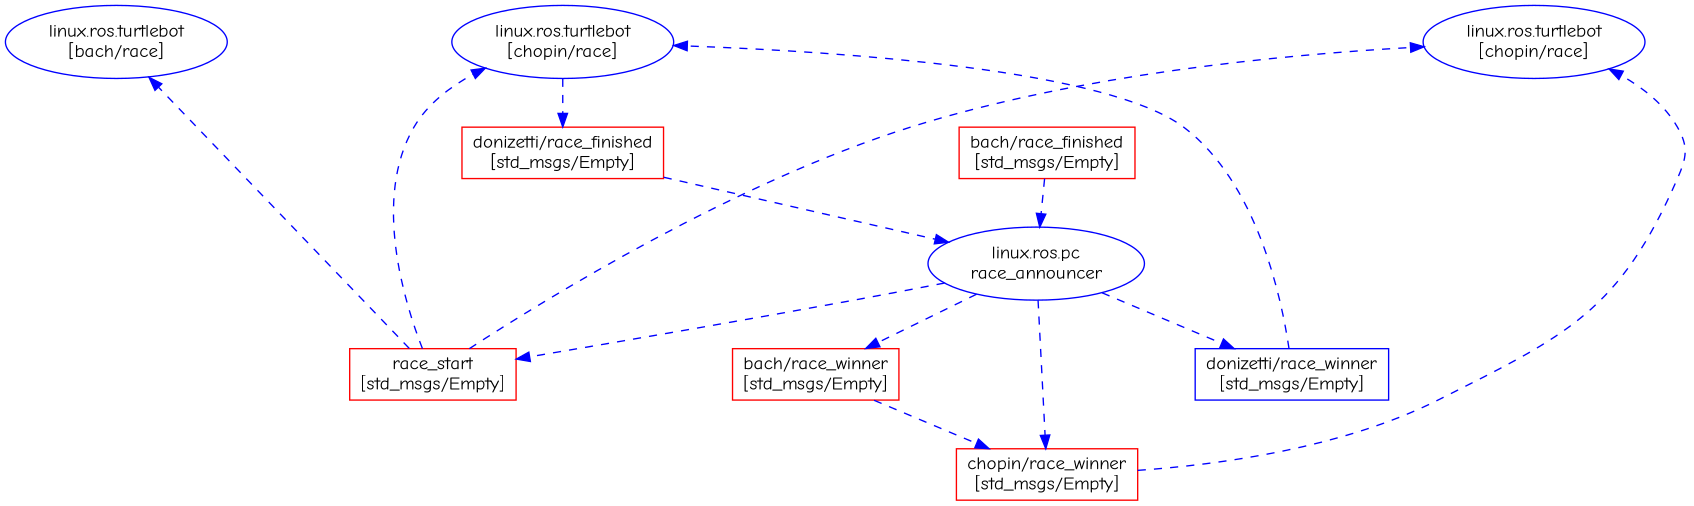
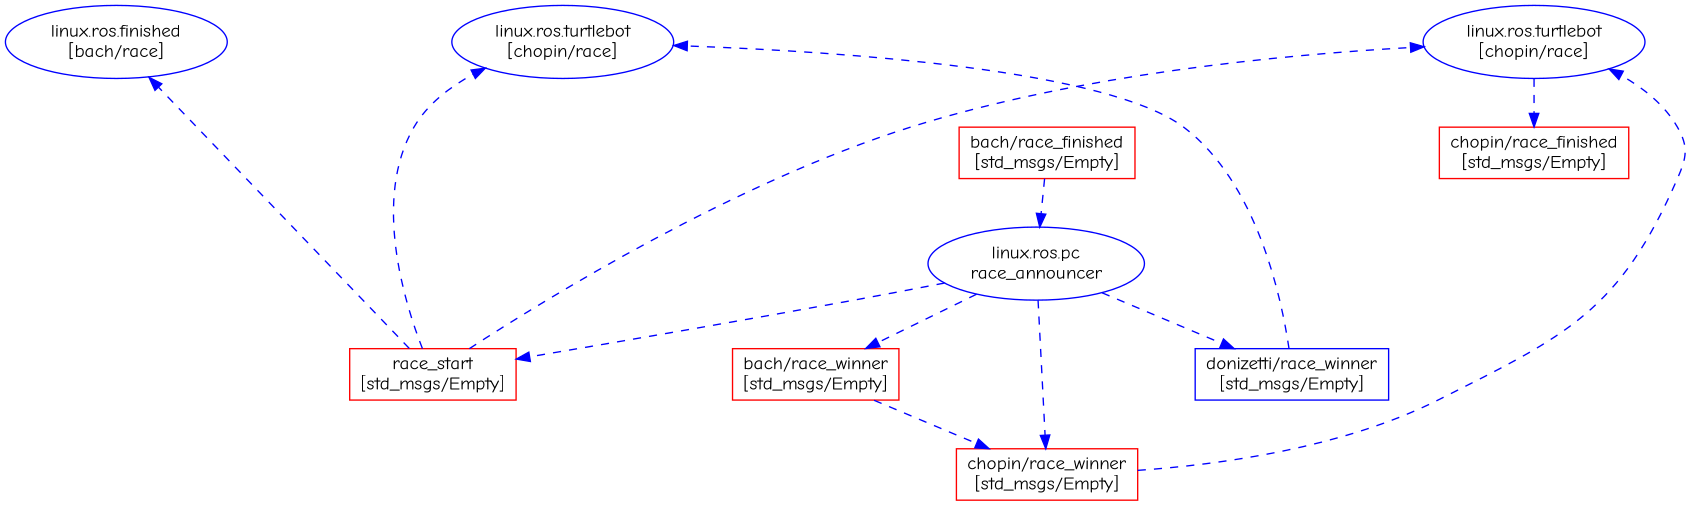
node "linux.ros.turtlebot [bach/race]": label "linux.ros.turtlebot [bach/race]" -> "linux.ros.finished [bach/race]"
node "donizetti/race_finished [std_msgs/Empty]": removed
node "chopin/race_finished [std_msgs/Empty]": added
